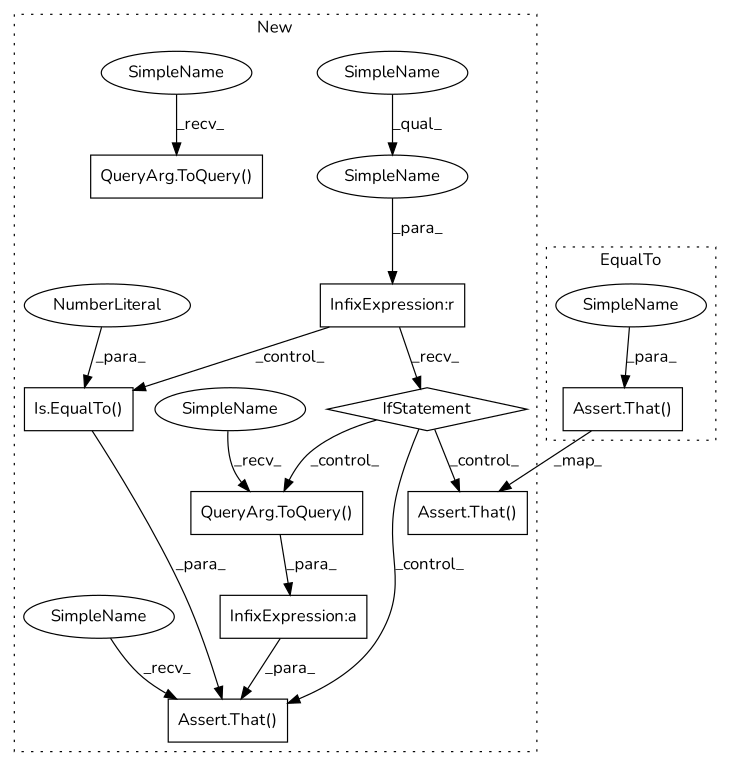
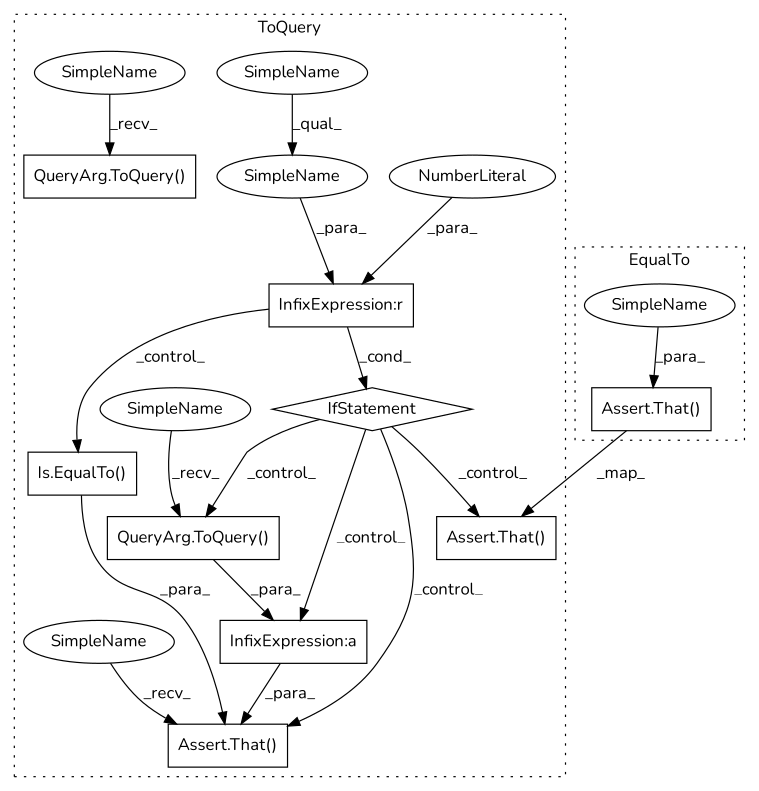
cluster "New": label "New" -> "ToQuery"
edge "NumberLiteral" -> "Is.EqualTo()": now "NumberLiteral" -> "InfixExpression:r"
edge "InfixExpression:r" -> "IfStatement": label "_recv_" -> "_cond_"
edge "IfStatement" -> "InfixExpression:a": added, label "_control_"
